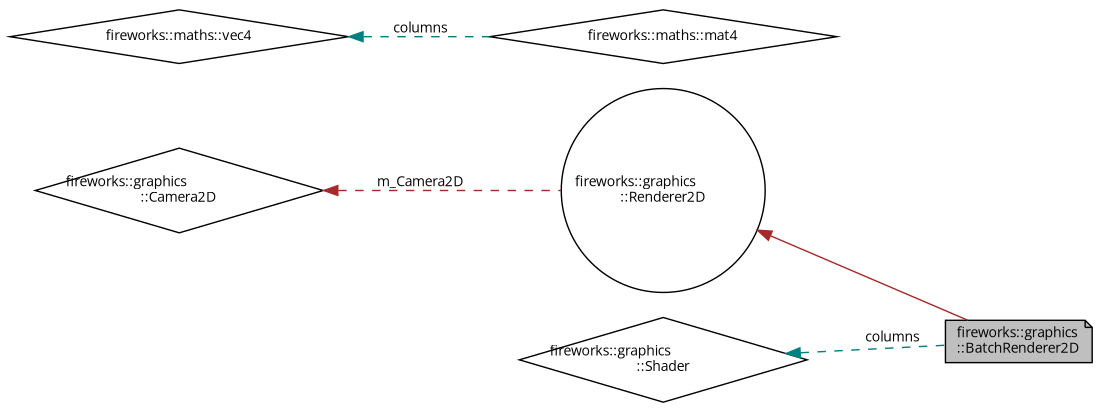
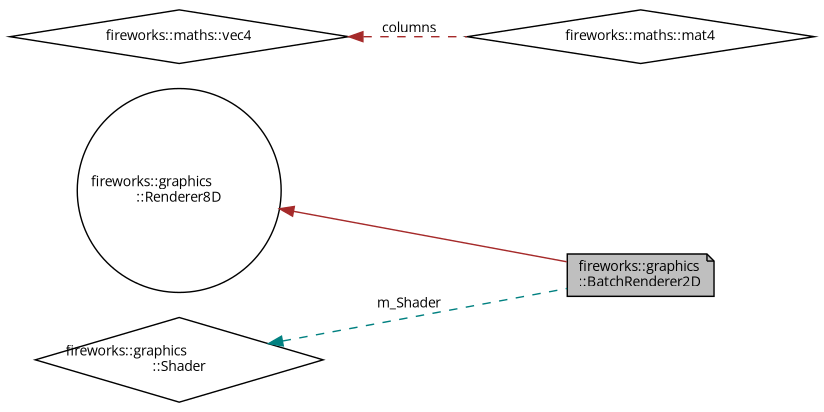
edge "fireworks::maths::mat4" -> "fireworks::maths::vec4": color teal -> brown
node "fireworks::graphics ::Camera2D": removed
node "fireworks::graphics ::Renderer2D": label "fireworks::graphics ::Renderer2D" -> "fireworks::graphics ::Renderer8D"
edge "fireworks::graphics ::BatchRenderer2D" -> "fireworks::graphics ::Shader": label " columns" -> " m_Shader"
